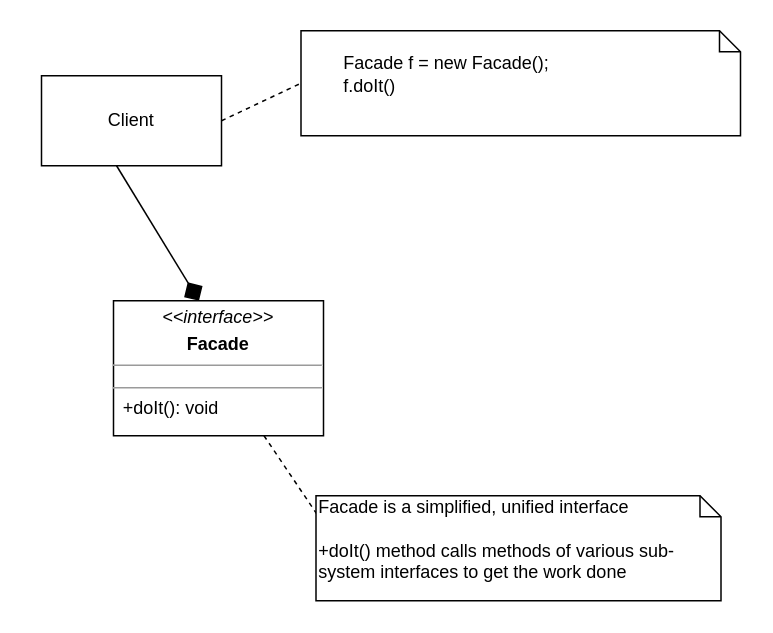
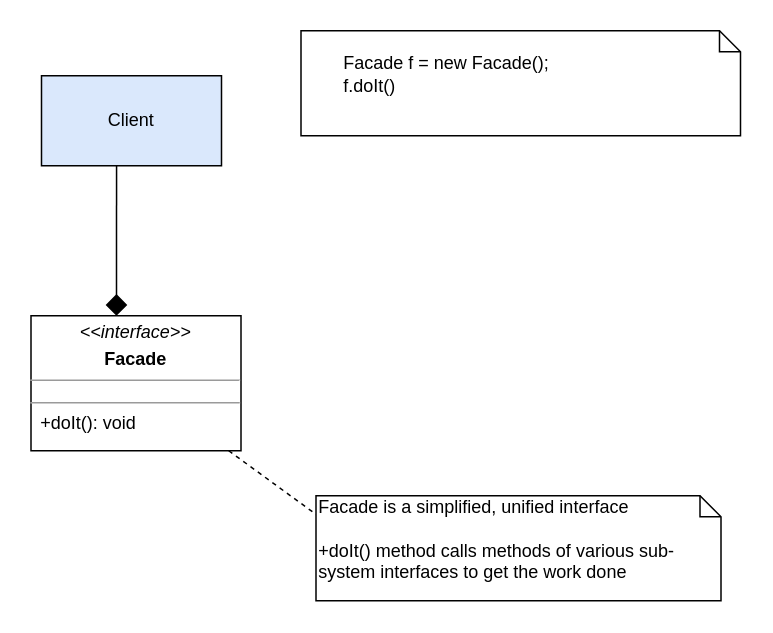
edge "Facade f = new Facade(); f.doIt()" -- "Client": removed
node "Client": fillcolor #ffffff -> #dae8fc
node "<<interface>> Facade +doIt(): void": moved (218, 368) -> (136, 383)
